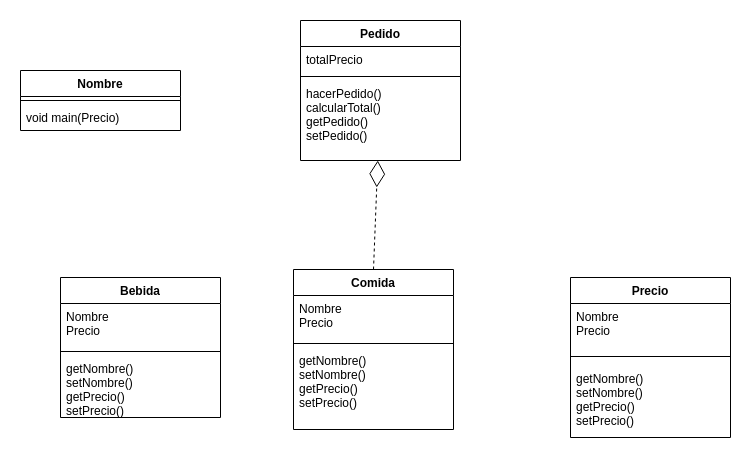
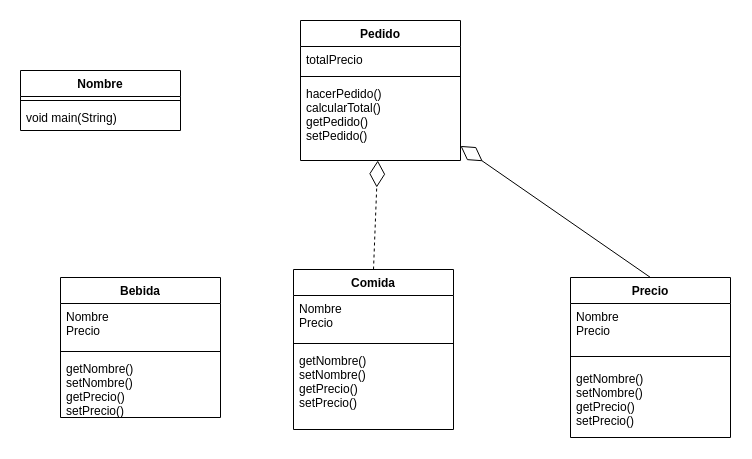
node "void main(Precio)": label "void main(Precio)" -> "void main(String)"
edge "Precio" -> "Pedido": added
